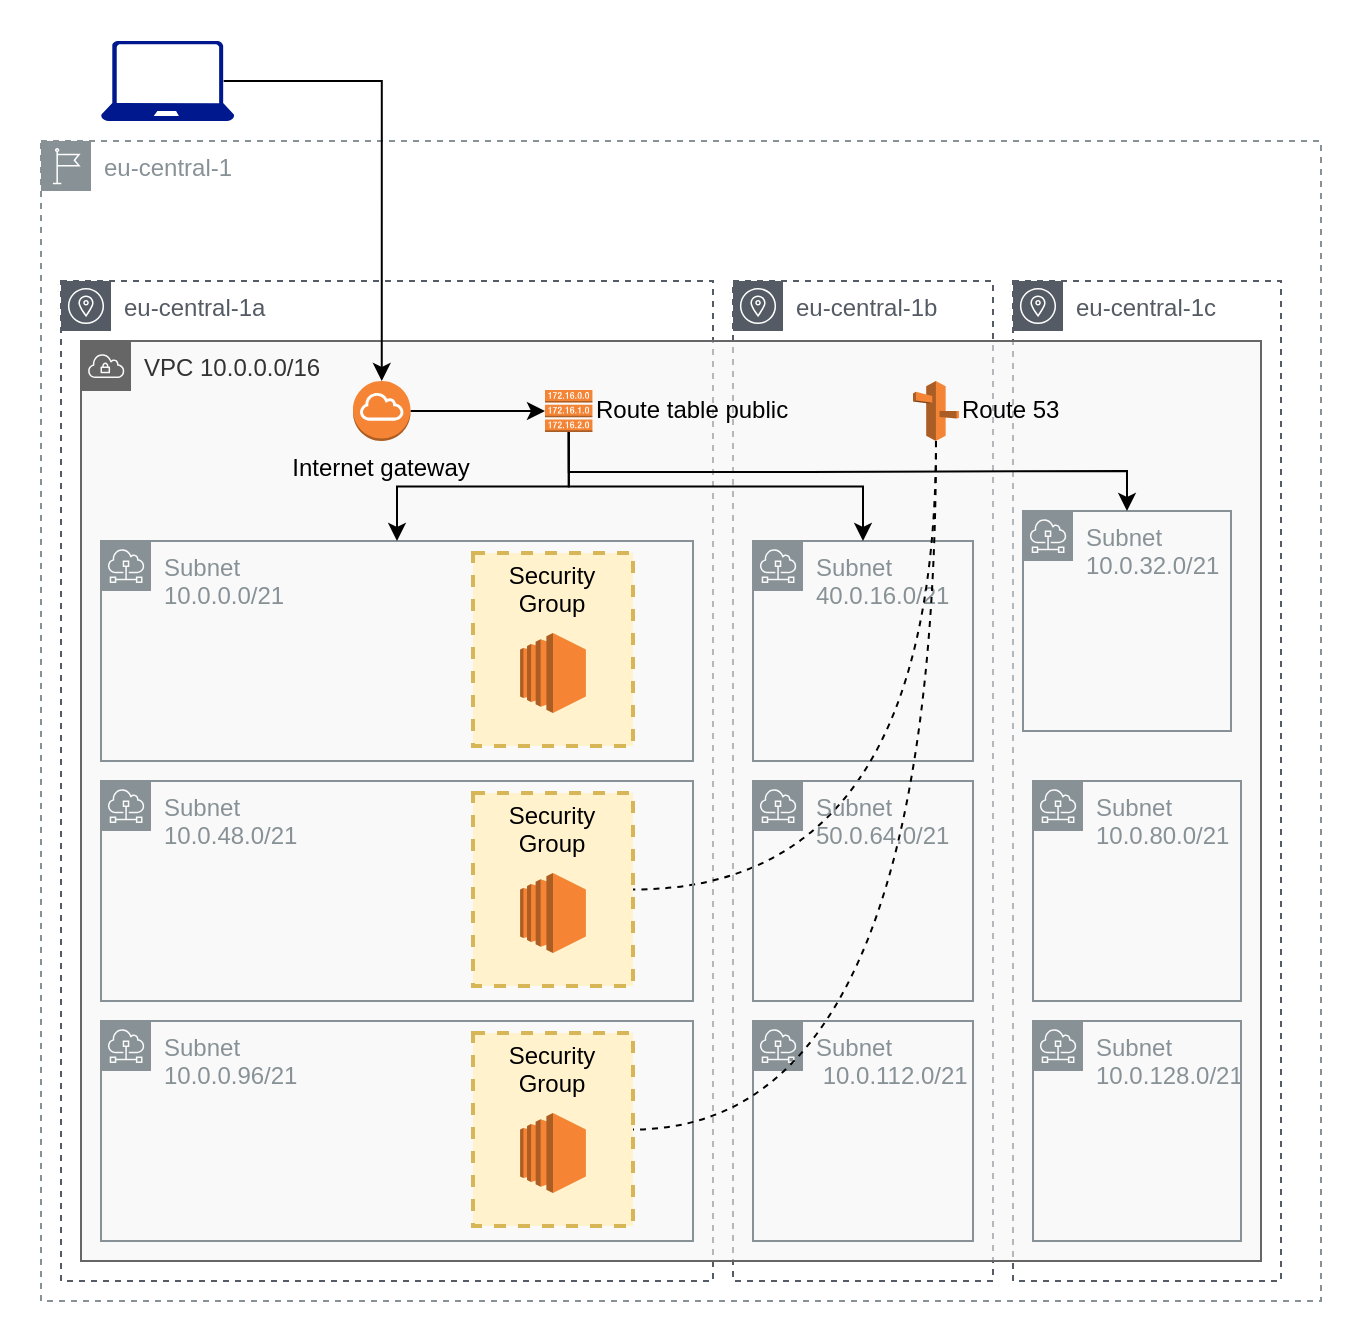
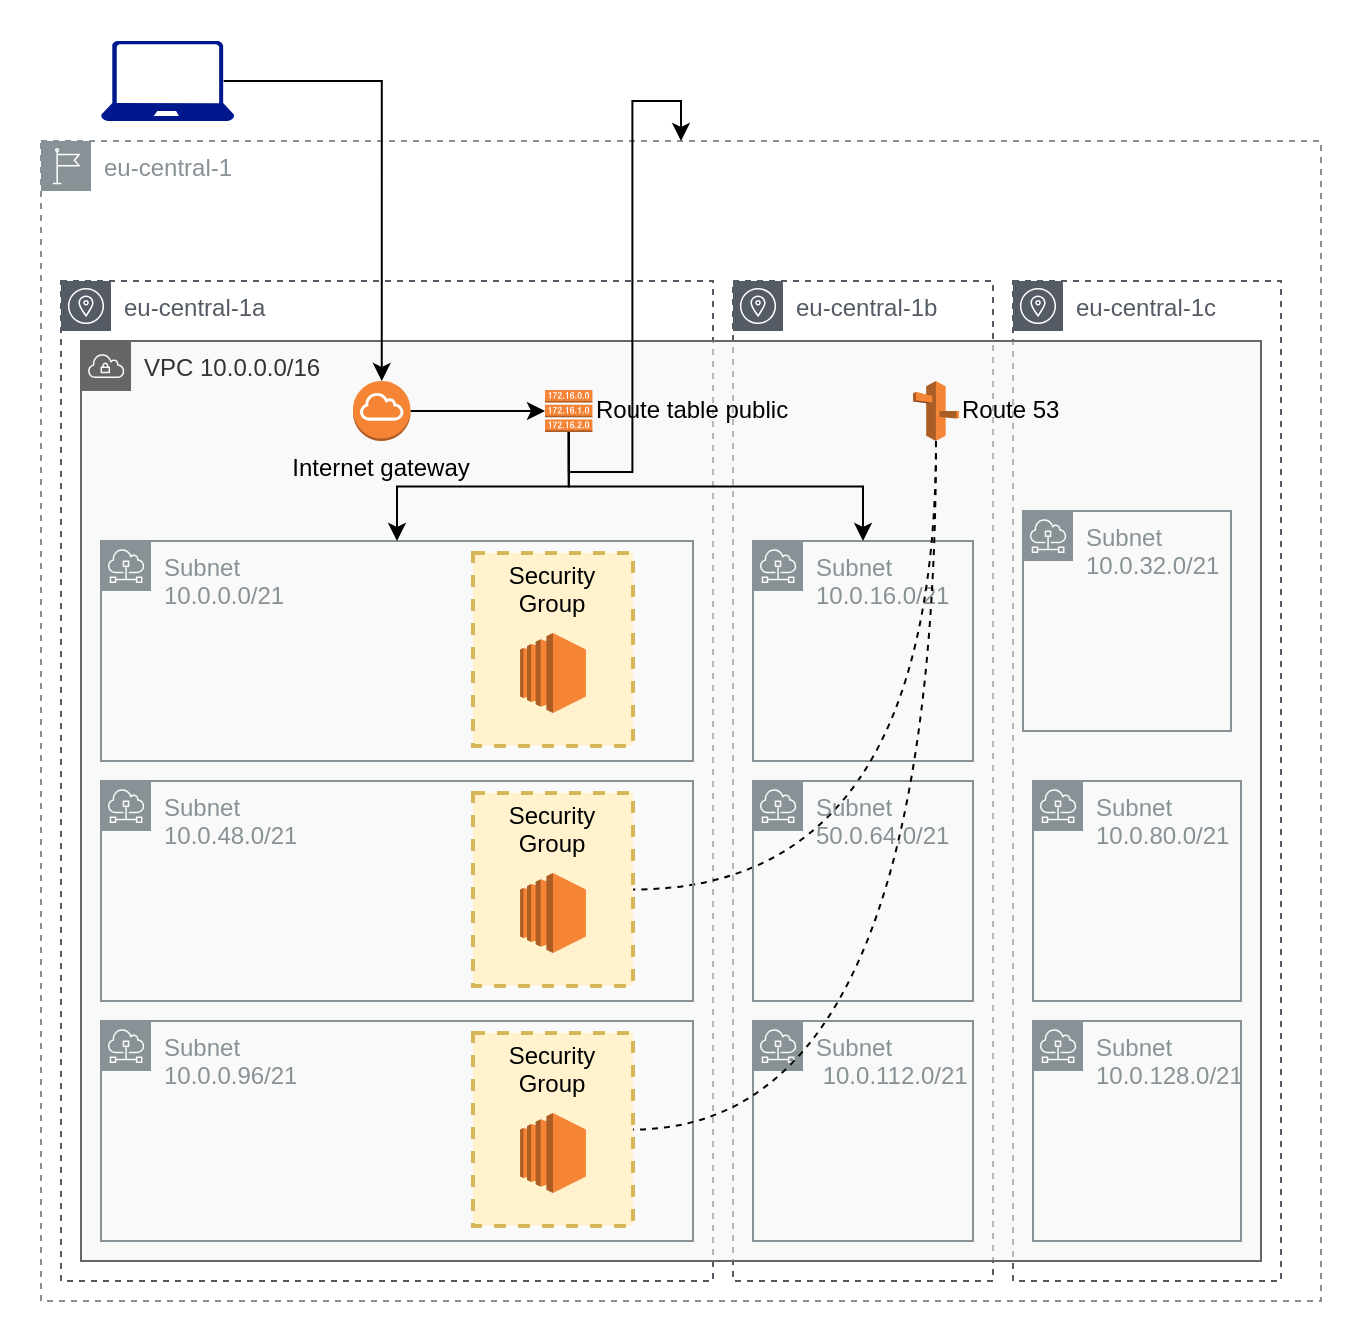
edge "Route table public" -> "Subnet 10.0.32.0/21": now "Route table public" -> "eu-central-1"
node "Subnet 40.0.16.0/21": label "Subnet 40.0.16.0/21" -> "Subnet 10.0.16.0/21"
